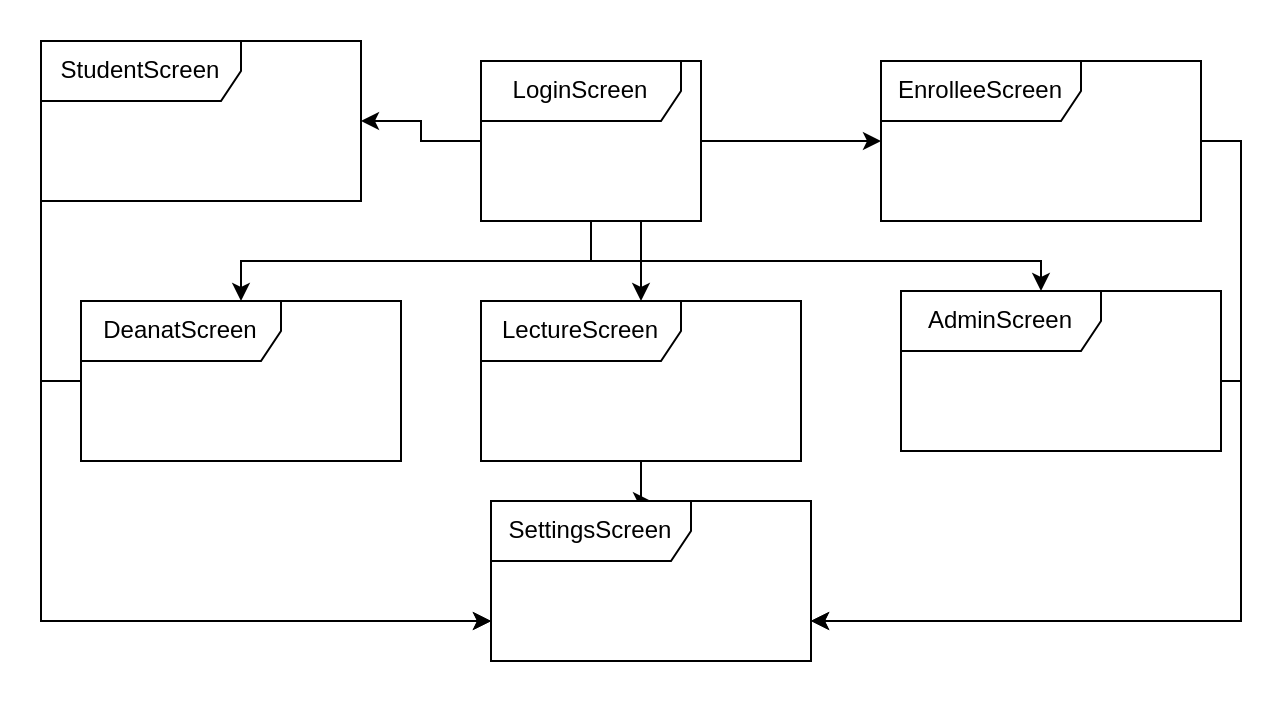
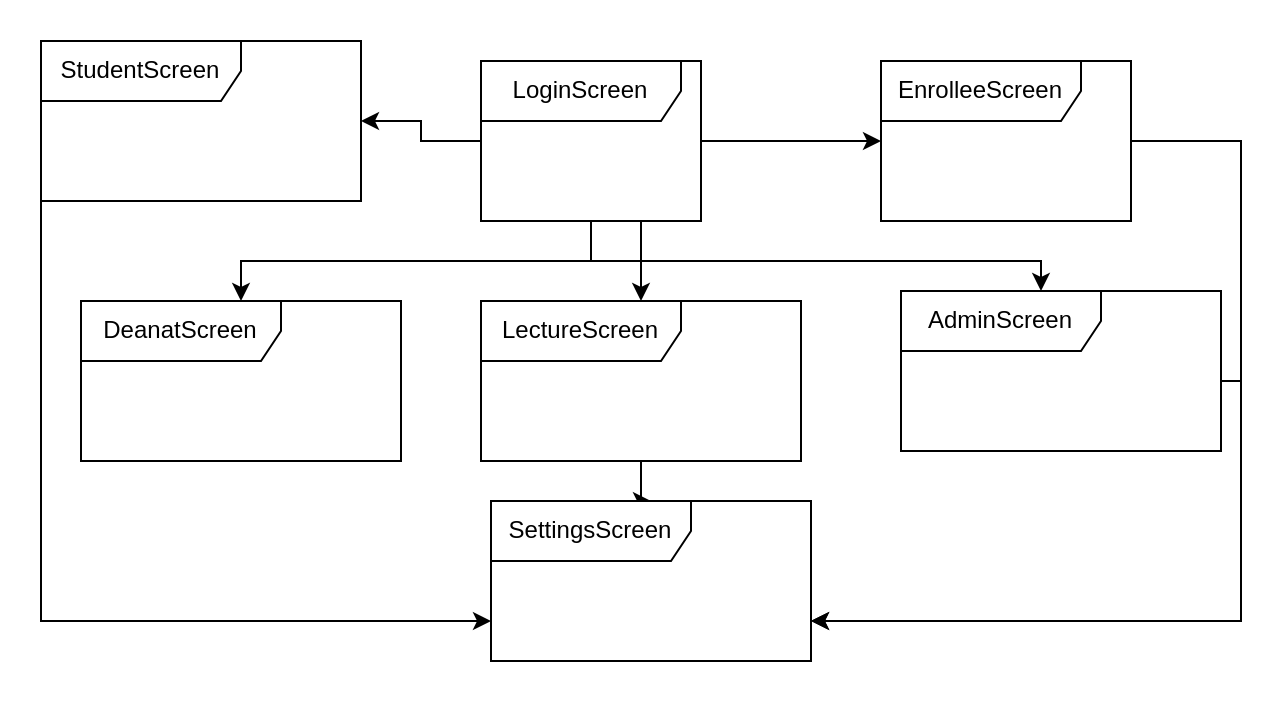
node "EnrolleeScreen": size 320x160 -> 250x160
edge "DeanatScreen" -> "SettingsScreen": removed
